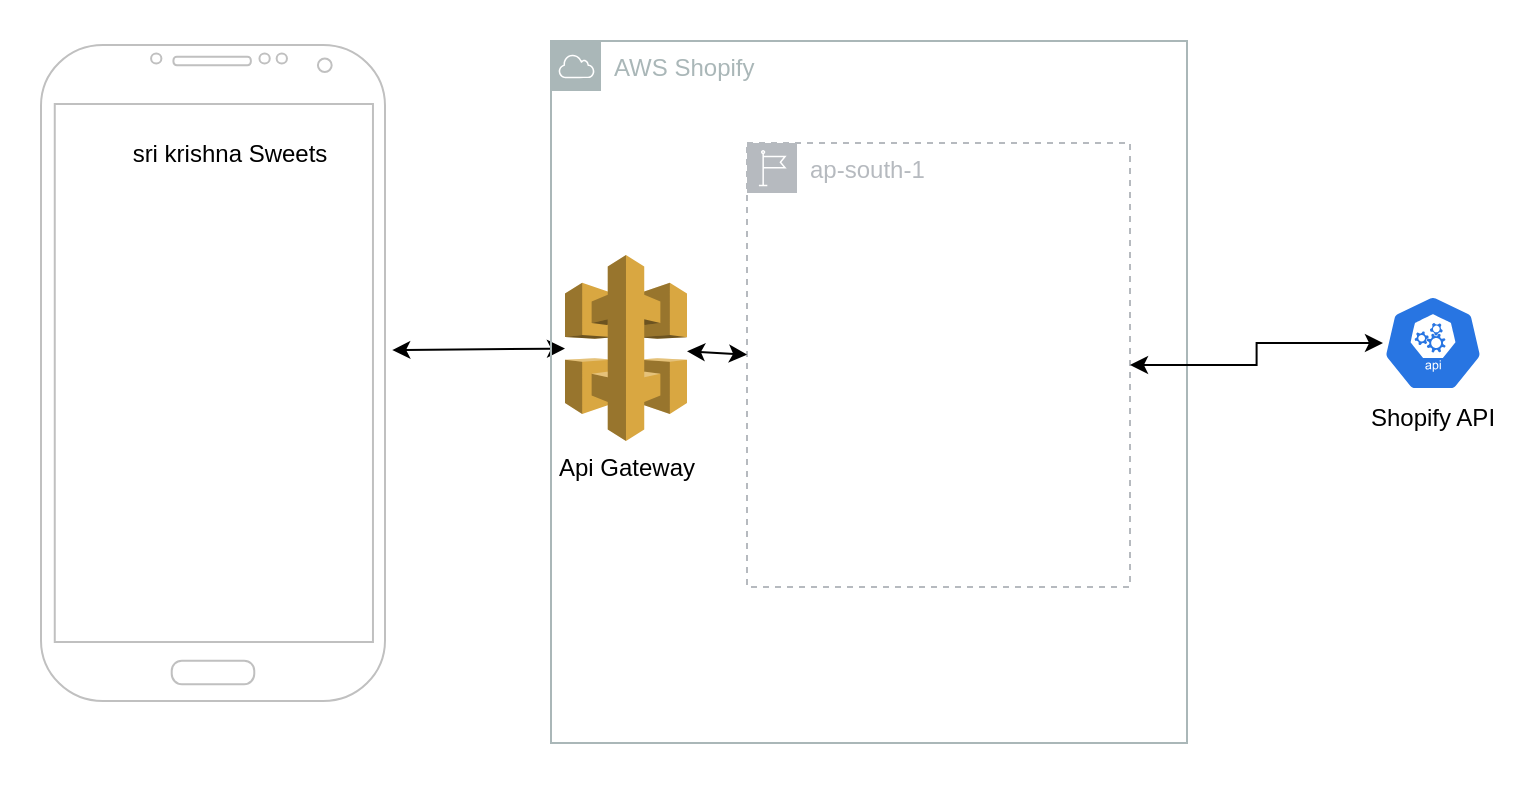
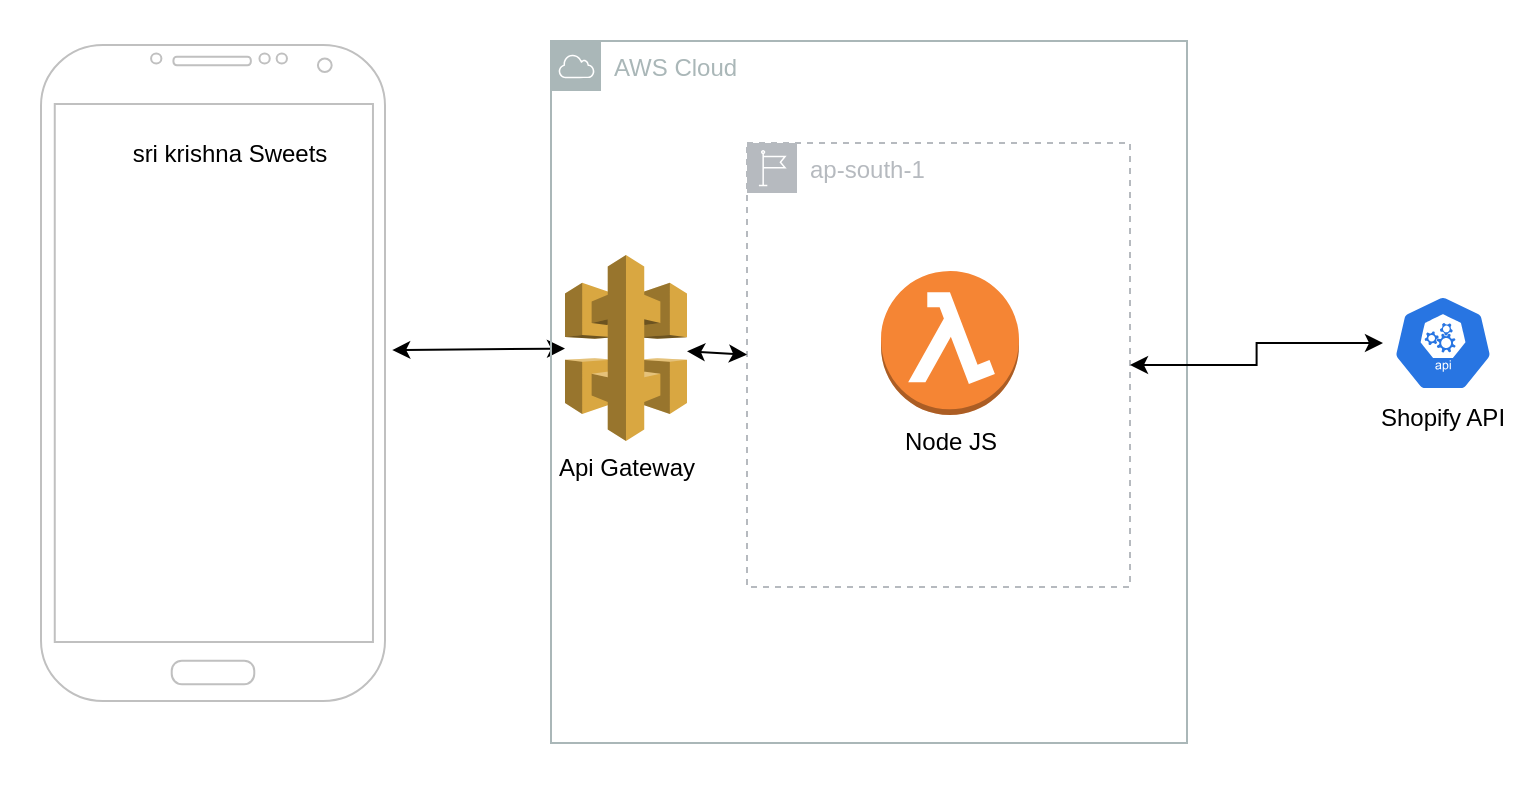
node "AWS Shopify": label "AWS Shopify" -> "AWS Cloud"
node "Node JS": added
node "Shopify API": size 100x96 -> 120x96
